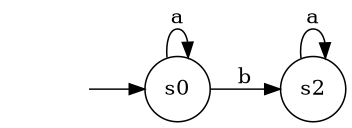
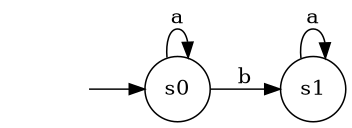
node "s2": label "s2" -> "s1"
